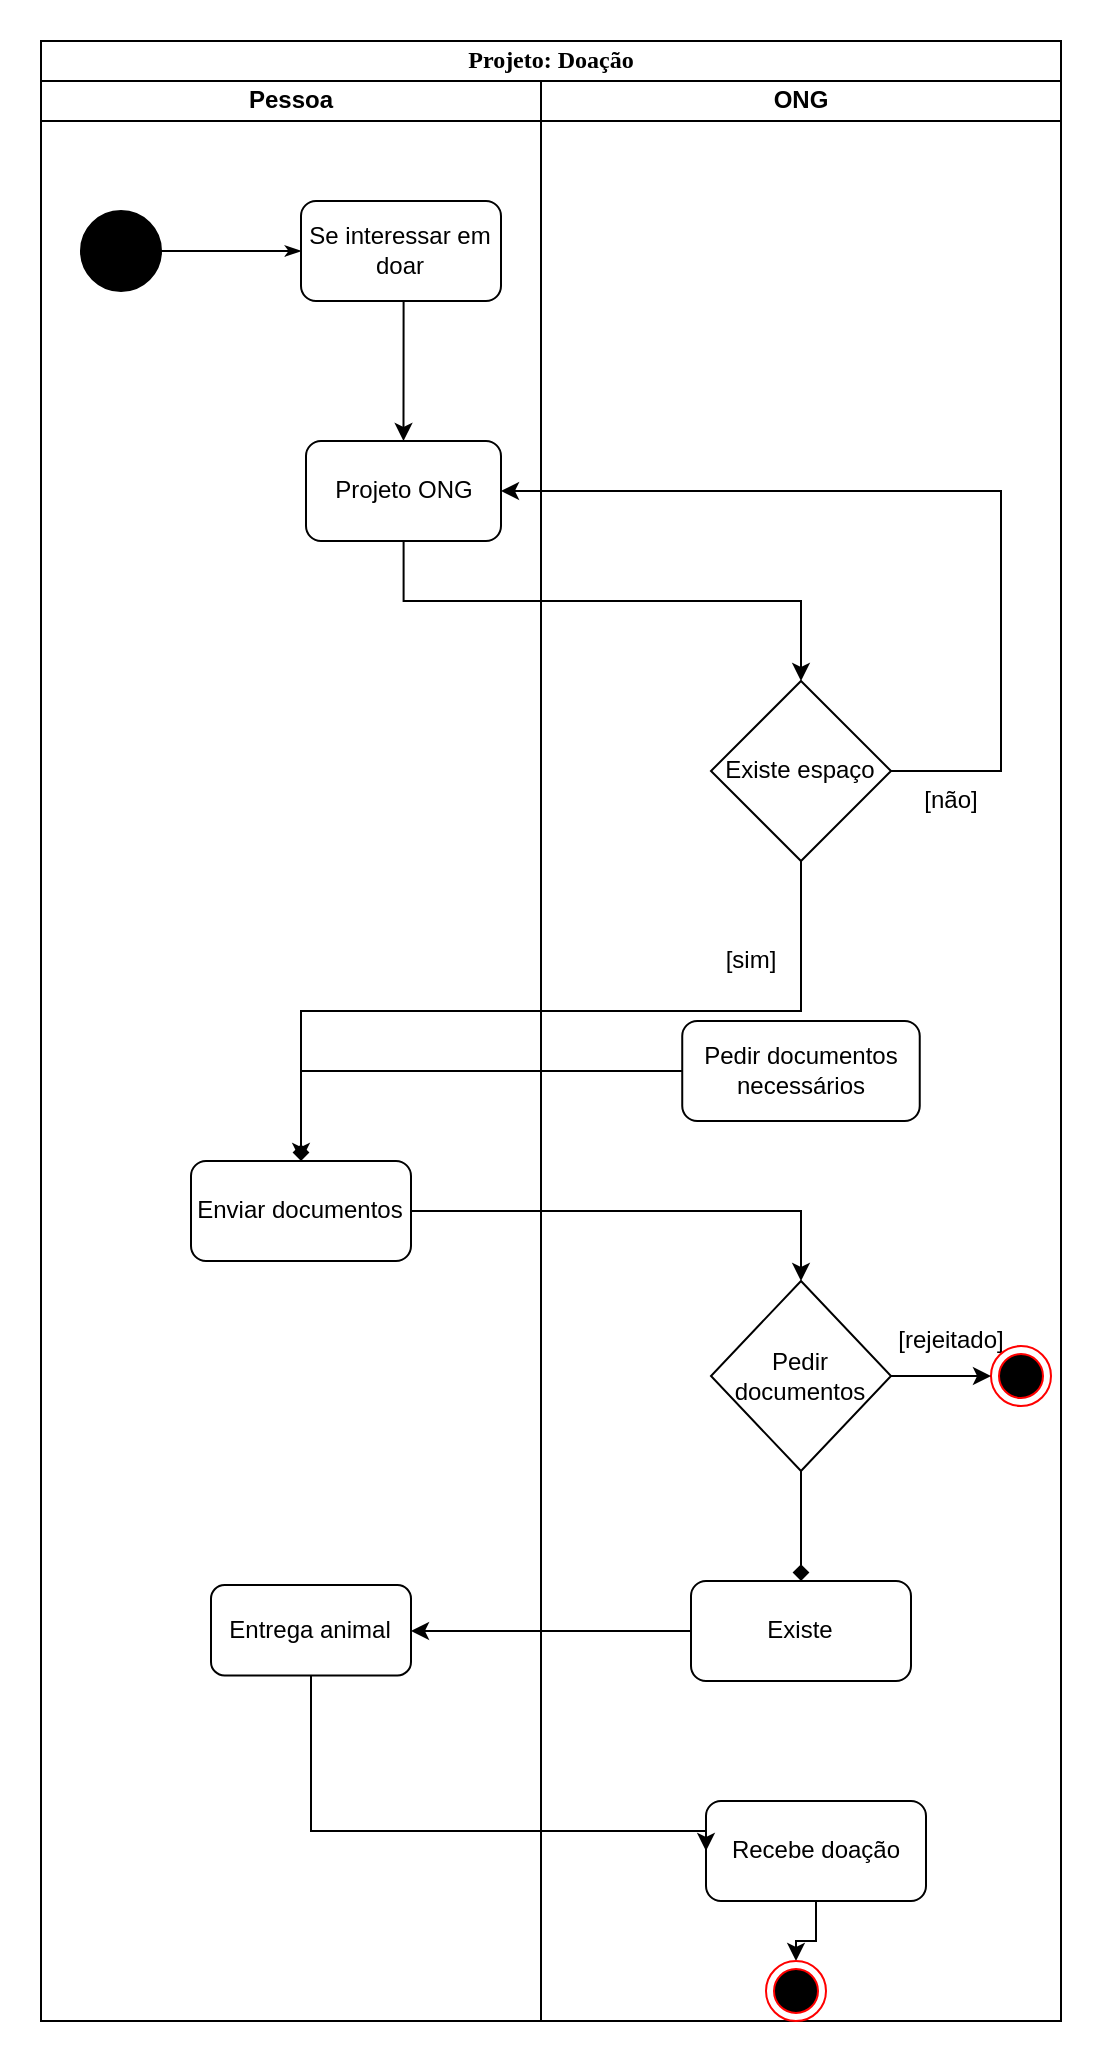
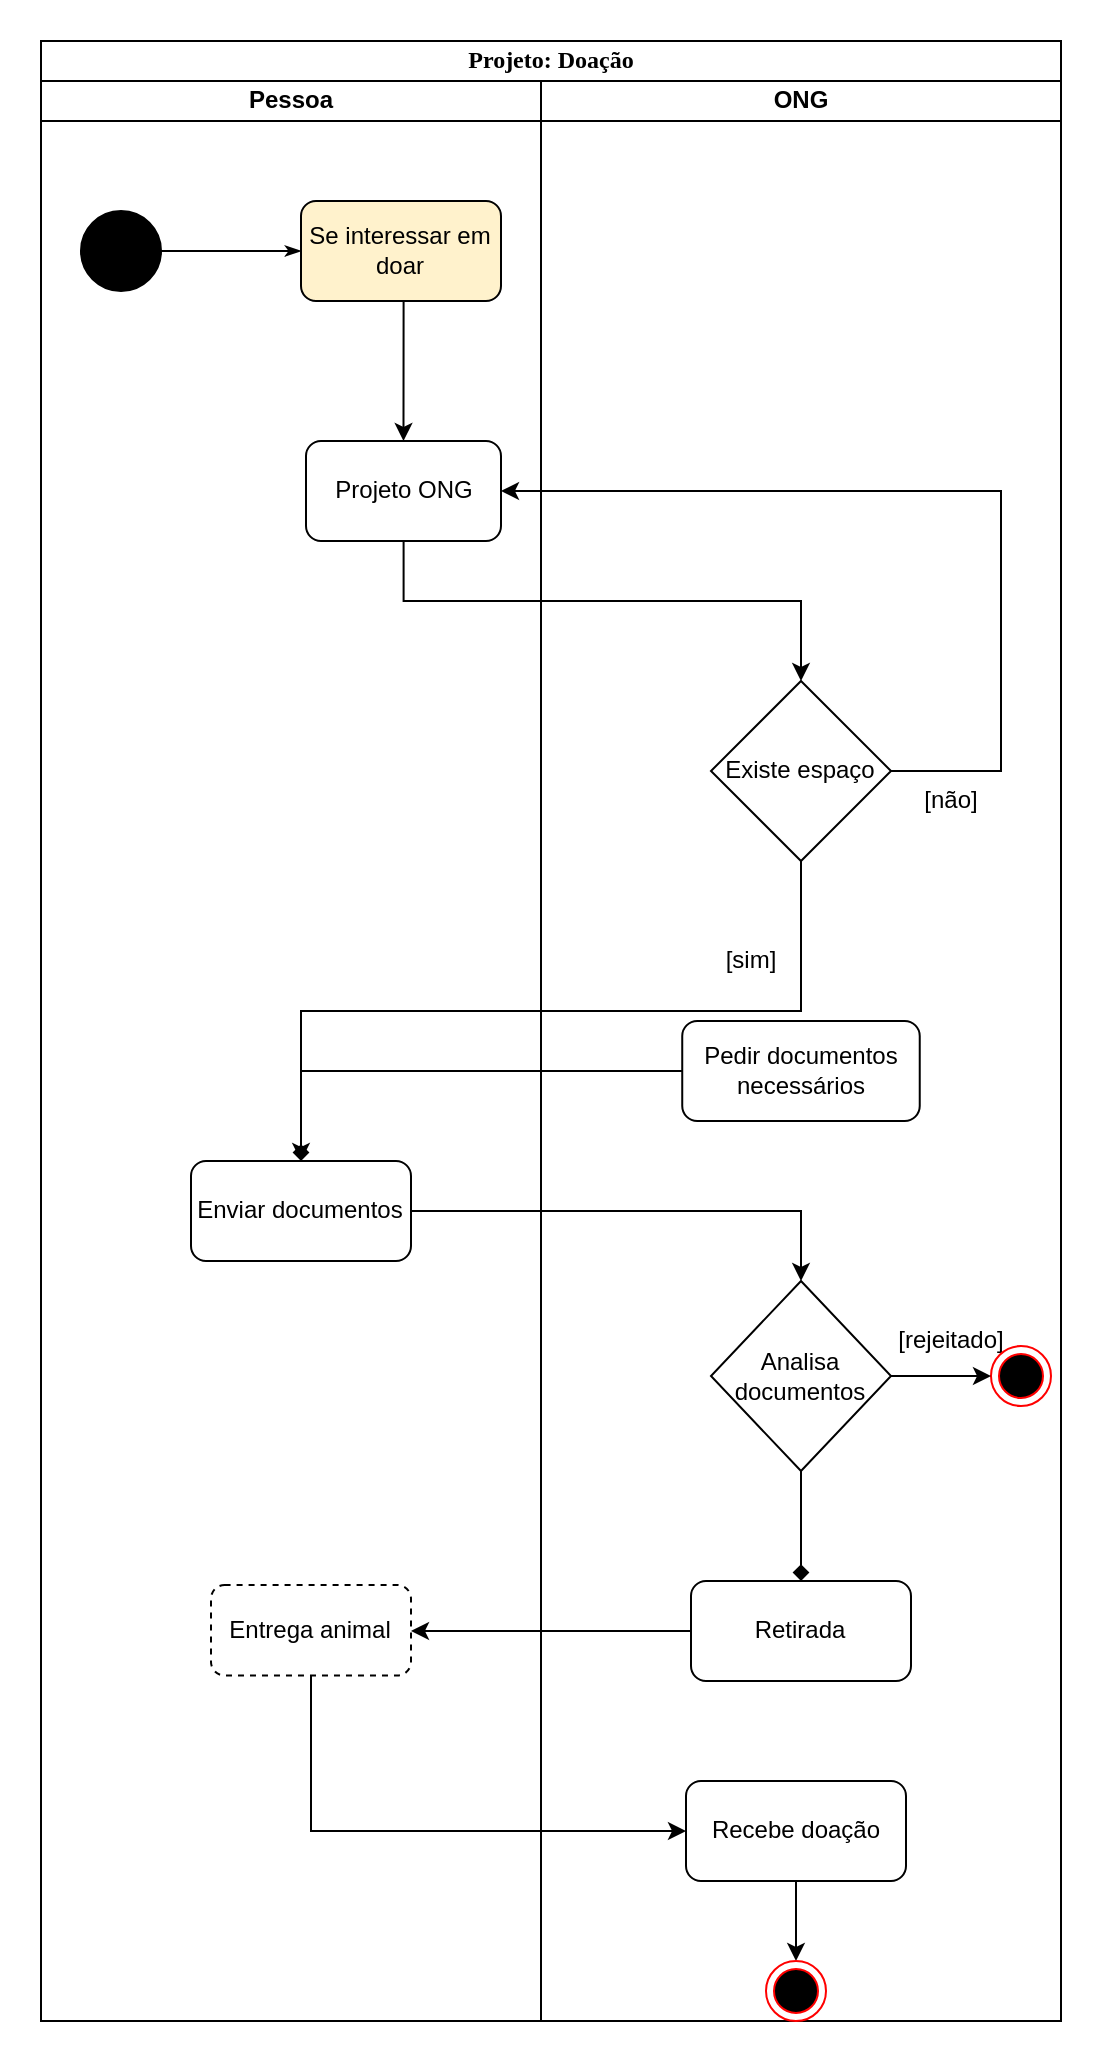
node "Se interessar em doar": fillcolor #ffffff -> #fff2cc
node "Pedir documentos": label "Pedir documentos" -> "Analisa documentos"
node "Entrega animal": style solid -> dashed
node "Existe": label "Existe" -> "Retirada"
node "Recebe doação": moved (816, 1851) -> (796, 1831)
